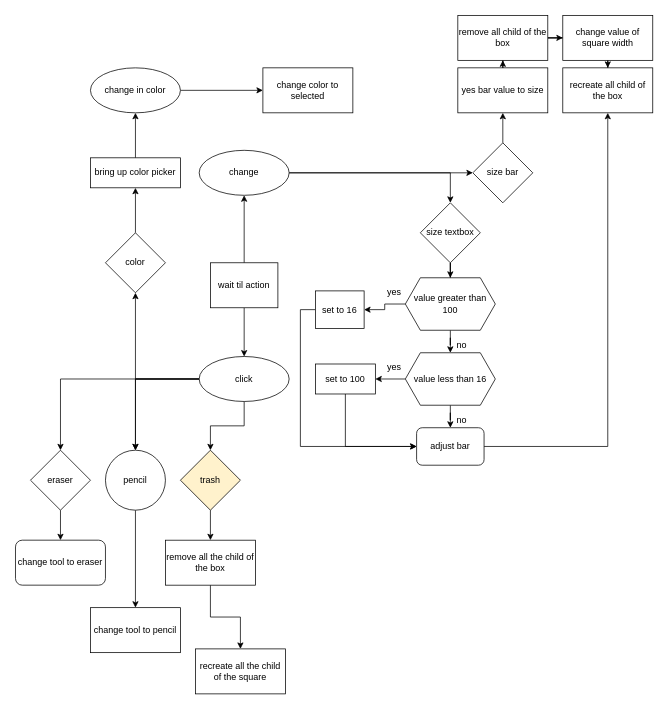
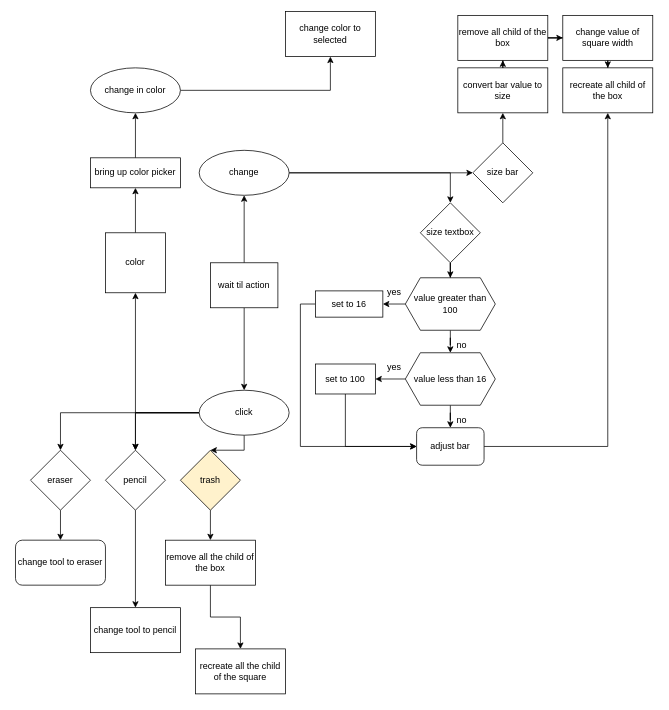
node "change color to selected": moved (308, 90) -> (330, 34)
node "yes bar value to size": label "yes bar value to size" -> "convert bar value to size"
node "color": shape diamond -> rectangle
node "set to 16": size 49x38 -> 68x26
node "click": moved (244, 379) -> (244, 413)
node "pencil": shape ellipse -> diamond
